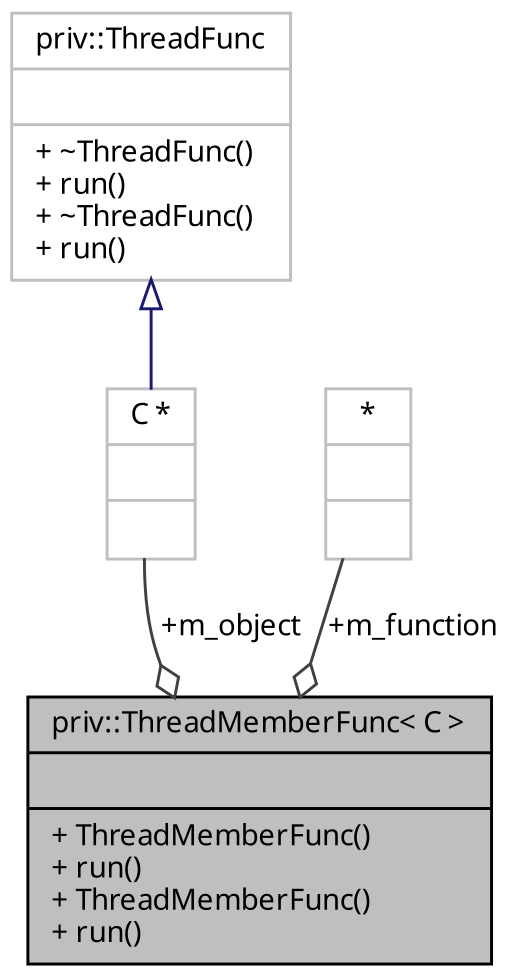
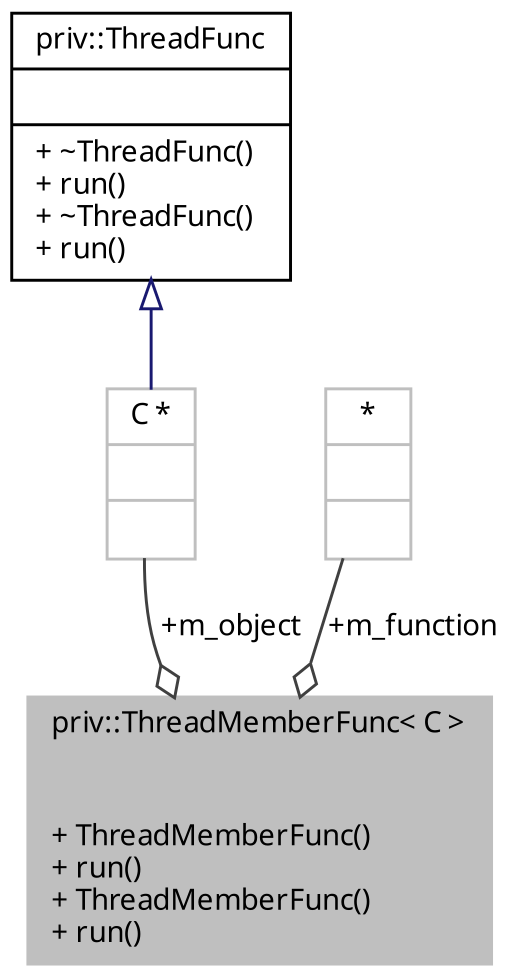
node "priv::ThreadFunc": color grey75 -> black
node "priv::ThreadMemberFunc< C >": color black -> grey75
